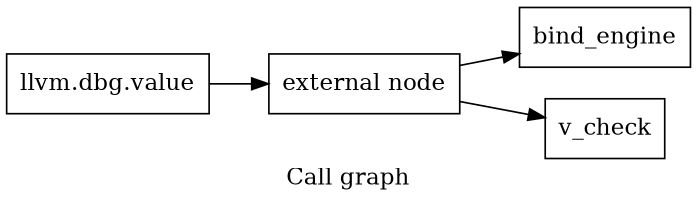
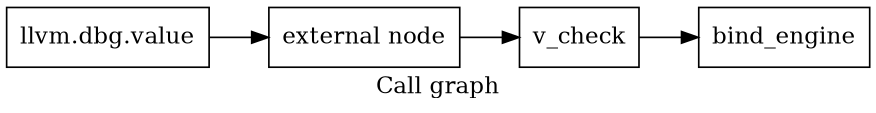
edge "external node" -> "bind_engine": now "v_check" -> "bind_engine"
